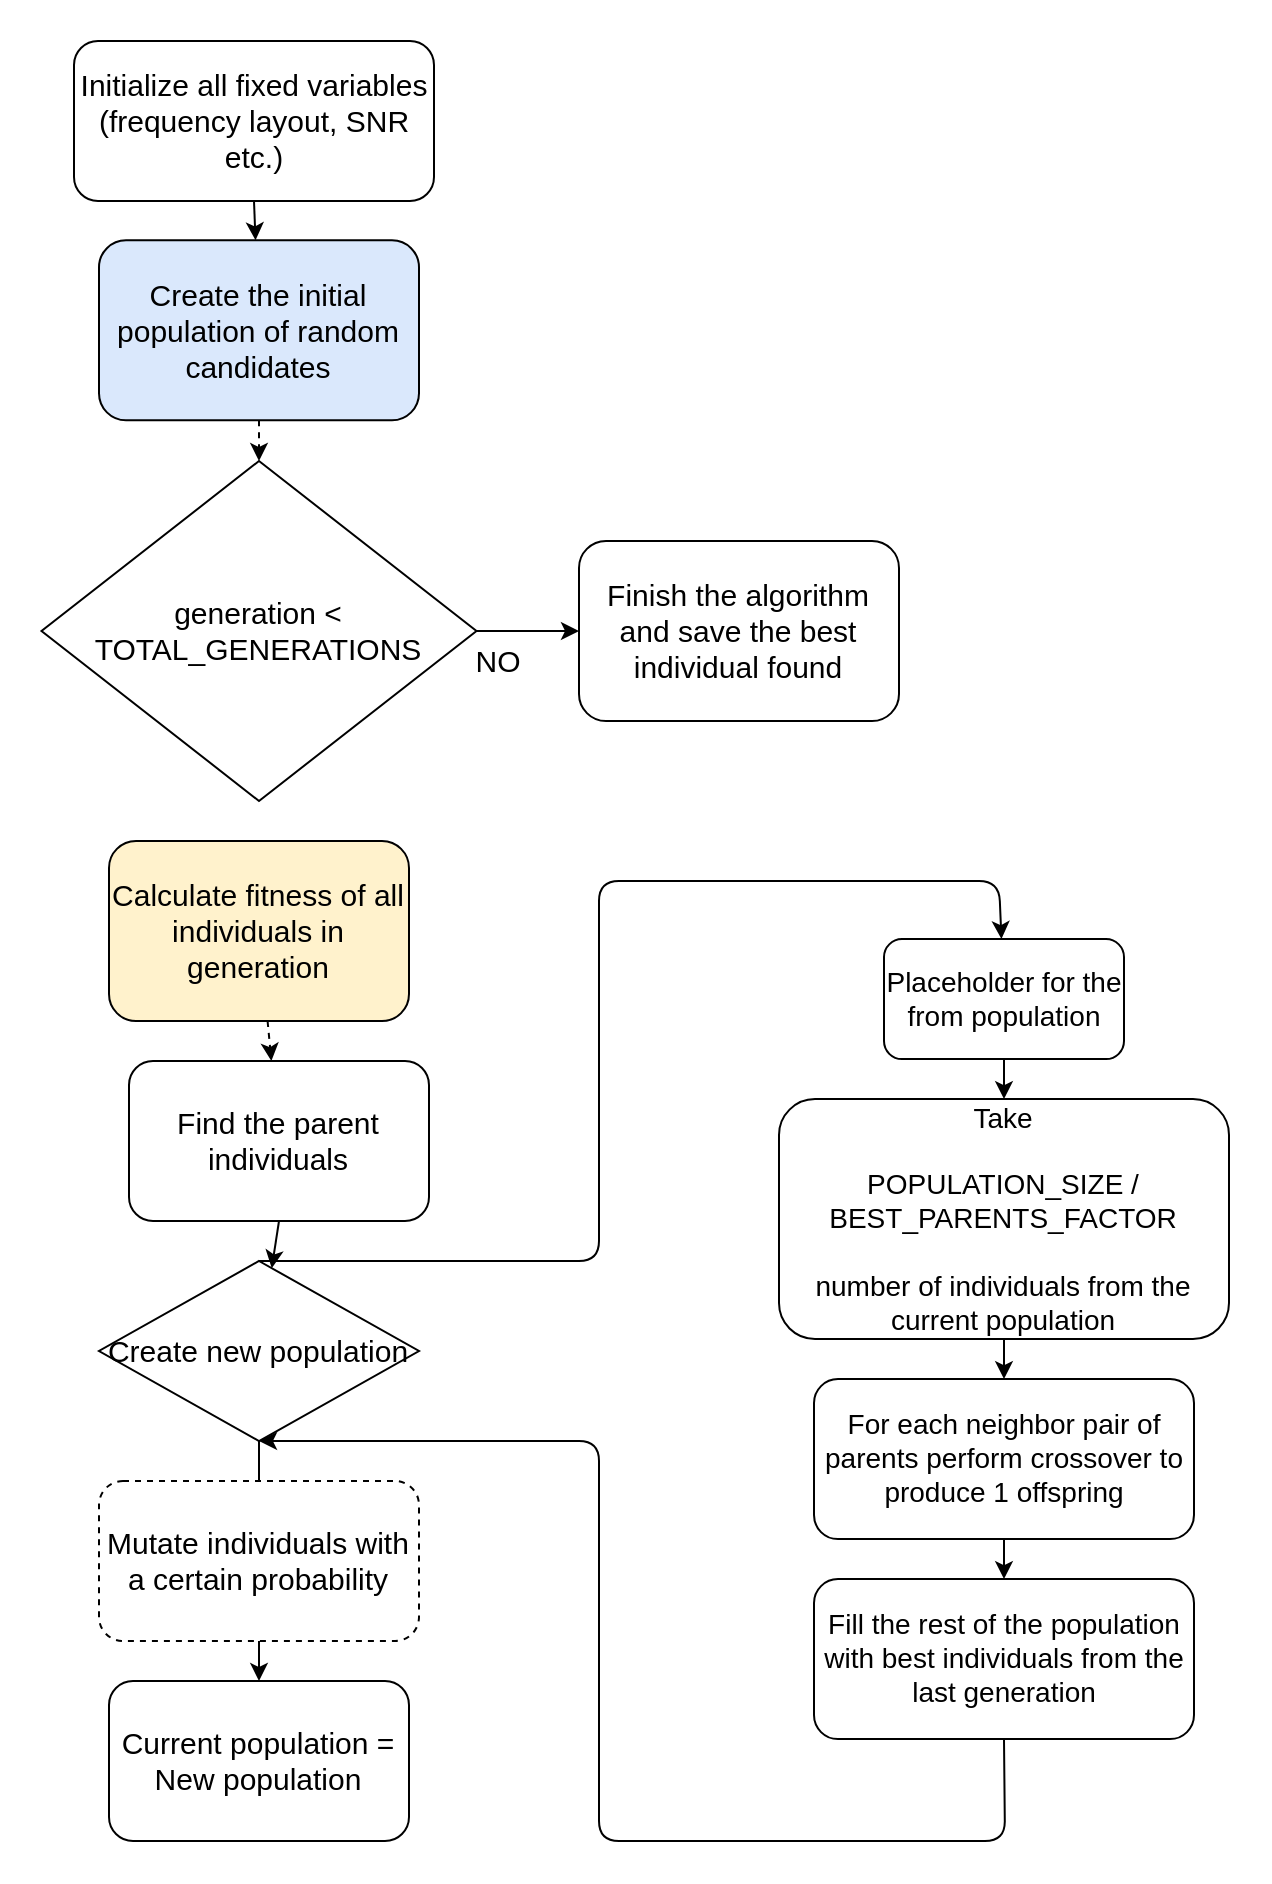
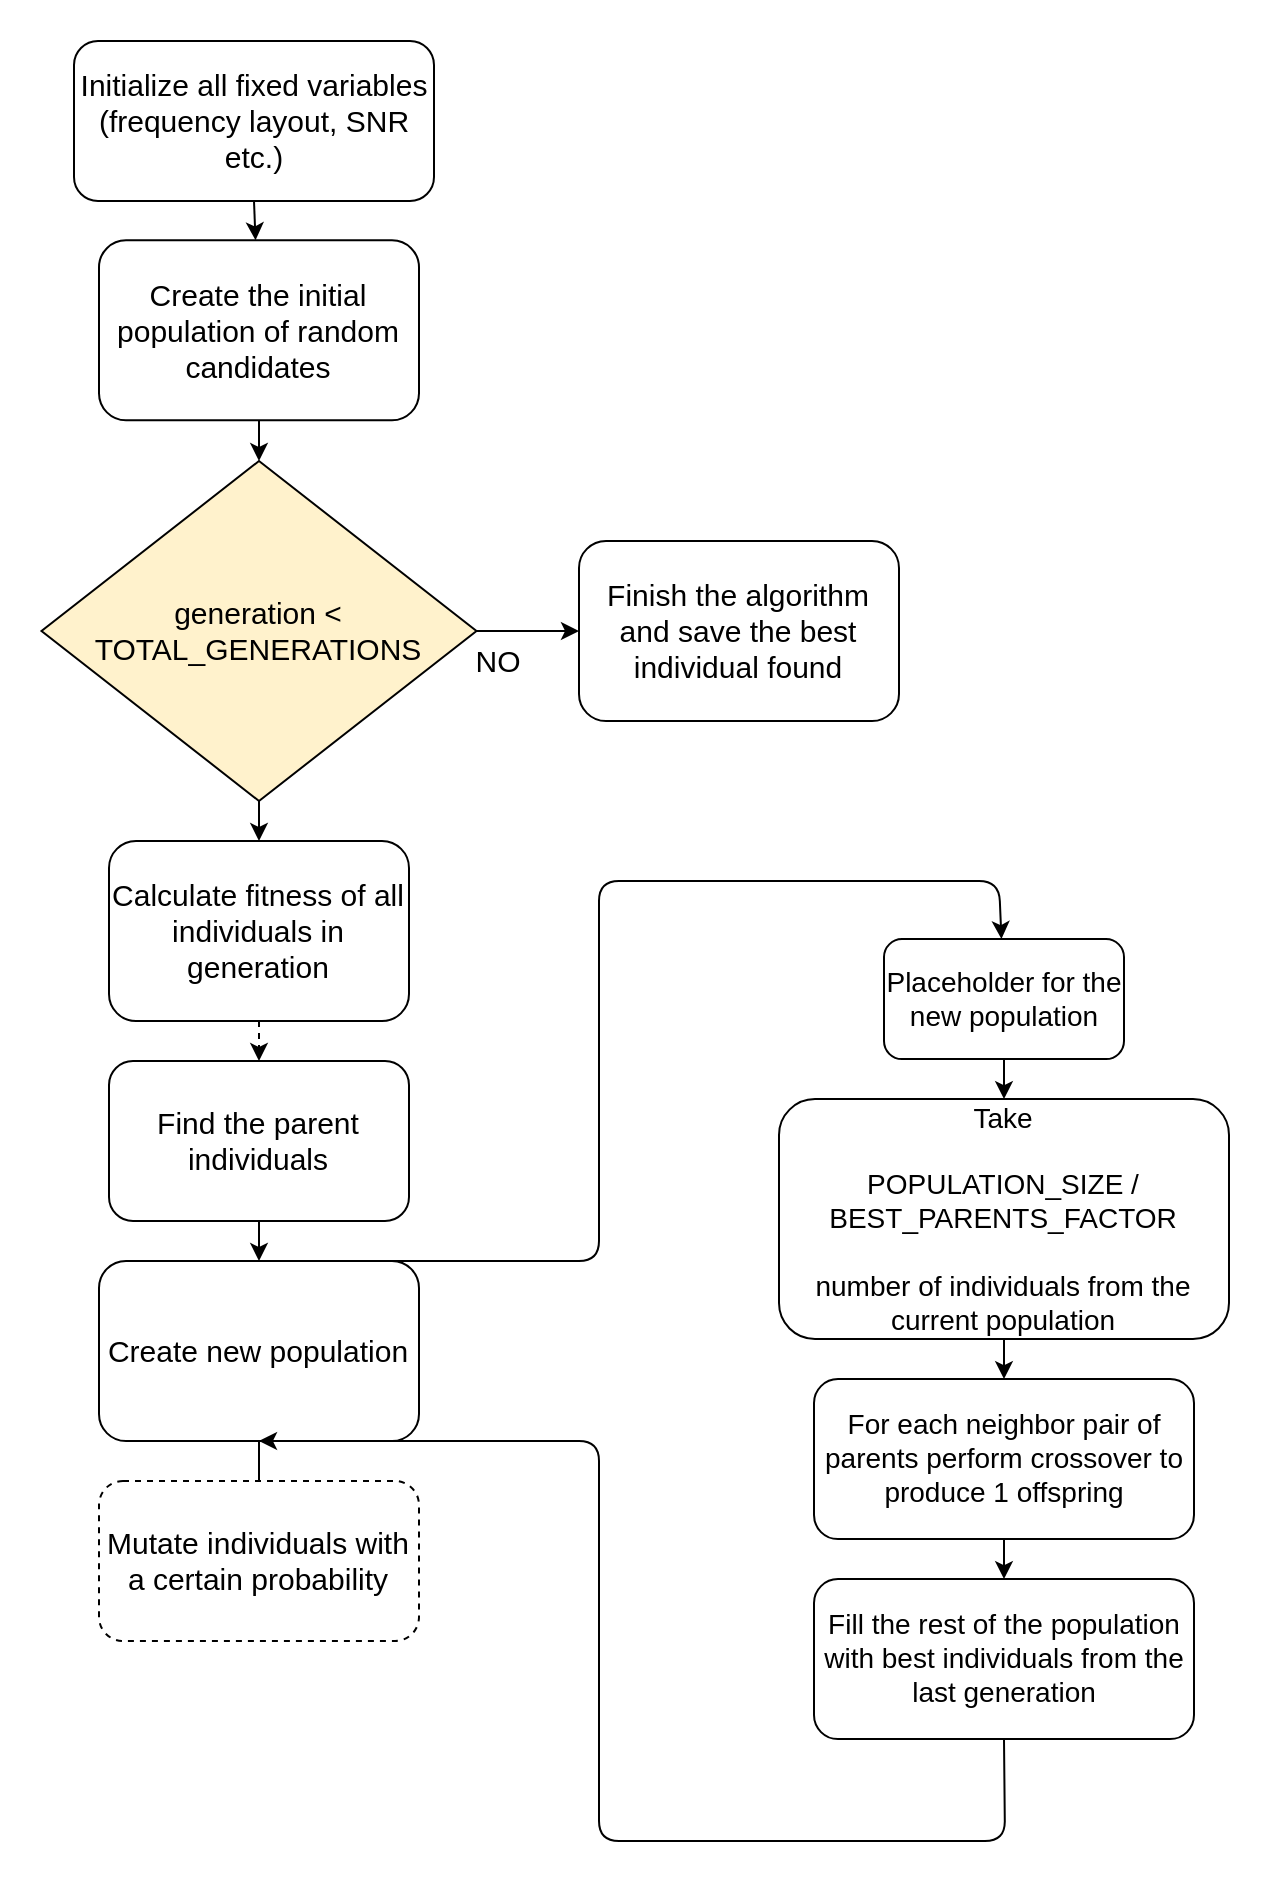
node "Create the initial population of random candidates": fillcolor #dae8fc -> #ffffff
edge "Create the initial population of random candidates" -> "generation < TOTAL_GENERATIONS": style dashed -> solid
node "generation < TOTAL_GENERATIONS": fillcolor #ffffff -> #fff2cc
edge "generation < TOTAL_GENERATIONS" -> "Calculate fitness of all individuals in generation": added
node "Calculate fitness of all individuals in generation": fillcolor #fff2cc -> #ffffff
node "Placeholder for the from population": label "Placeholder for the from population" -> "Placeholder for the new population"
node "Find the parent individuals": moved (279, 1141) -> (259, 1141)
node "Create new population": shape diamond -> rounded rectangle
edge "Mutate individuals with a certain probability" -> "Current population = New population": removed
node "Current population = New population": removed
